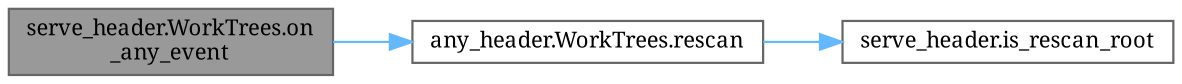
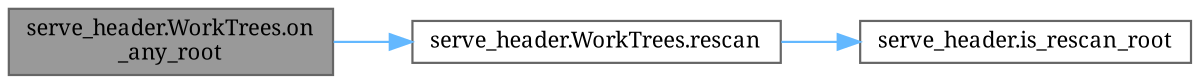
node "serve_header.WorkTrees.on _any_event": label "serve_header.WorkTrees.on _any_event" -> "serve_header.WorkTrees.on _any_root"
node "any_header.WorkTrees.rescan": label "any_header.WorkTrees.rescan" -> "serve_header.WorkTrees.rescan"
